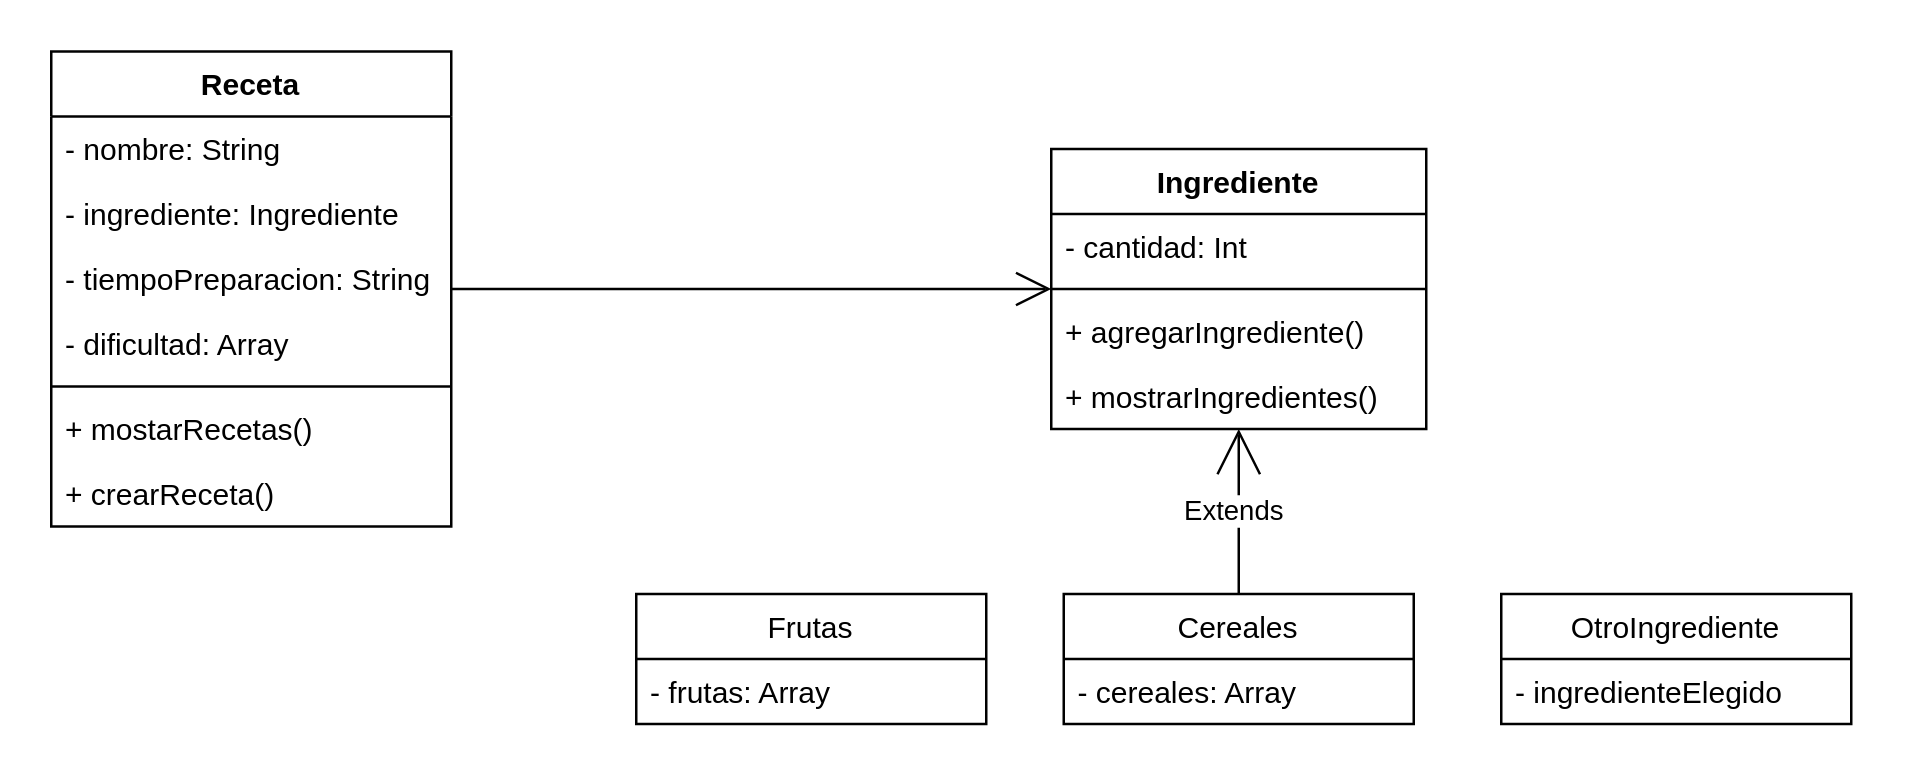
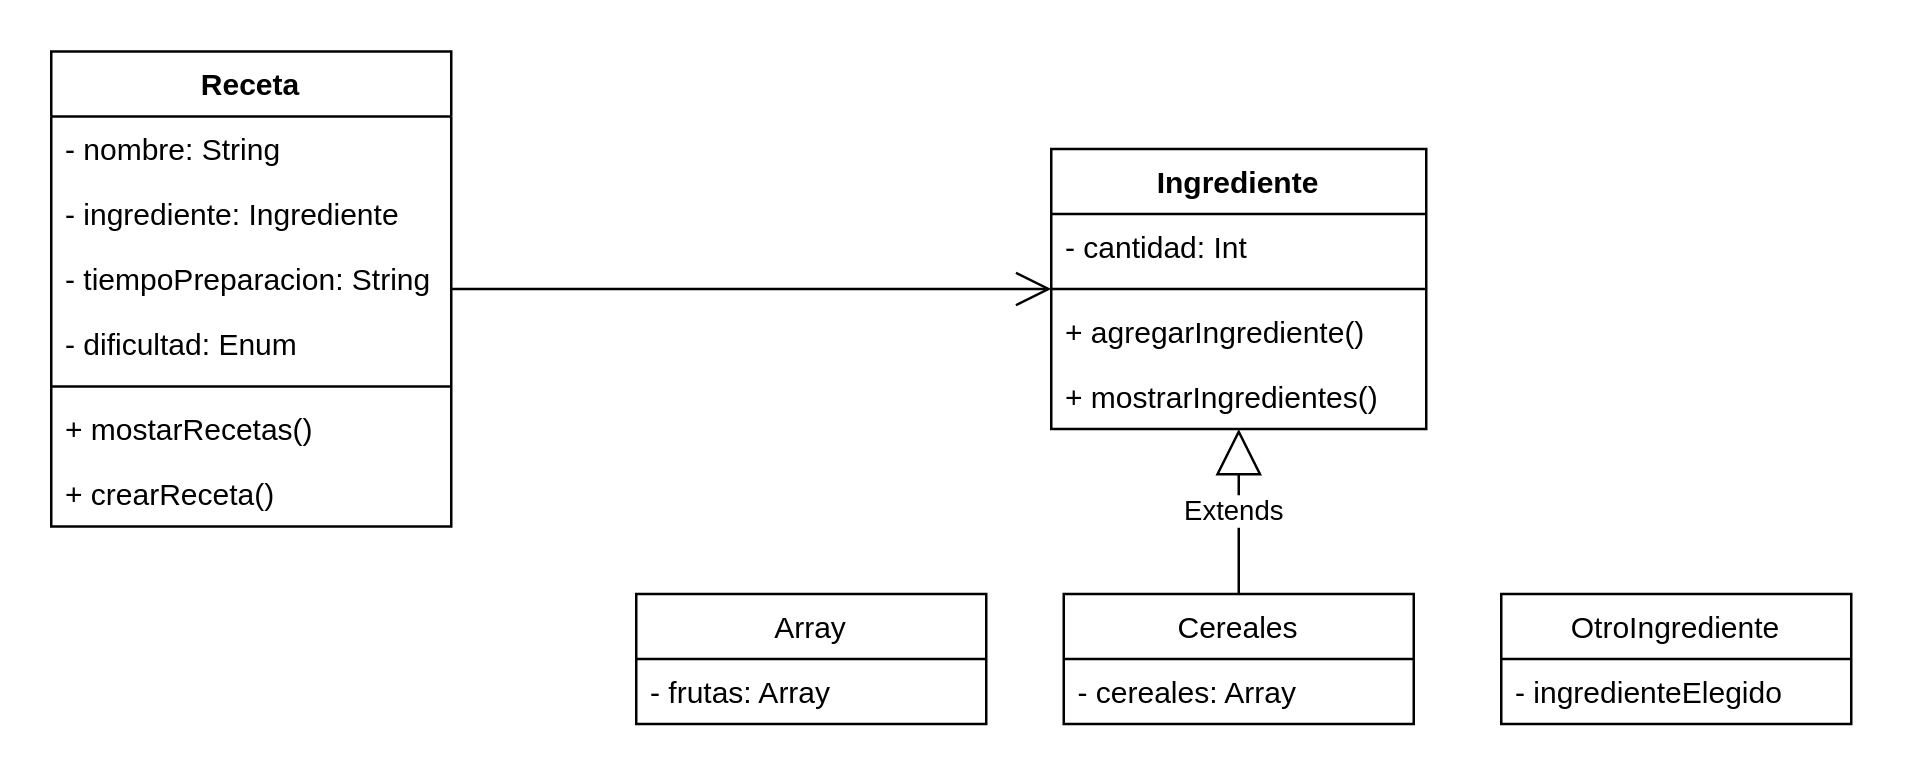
node "- dificultad: Array": label "- dificultad: Array" -> "- dificultad: Enum"
edge "Cereales" -> "Ingrediente": arrowhead open -> block
node "Frutas": label "Frutas" -> "Array"
